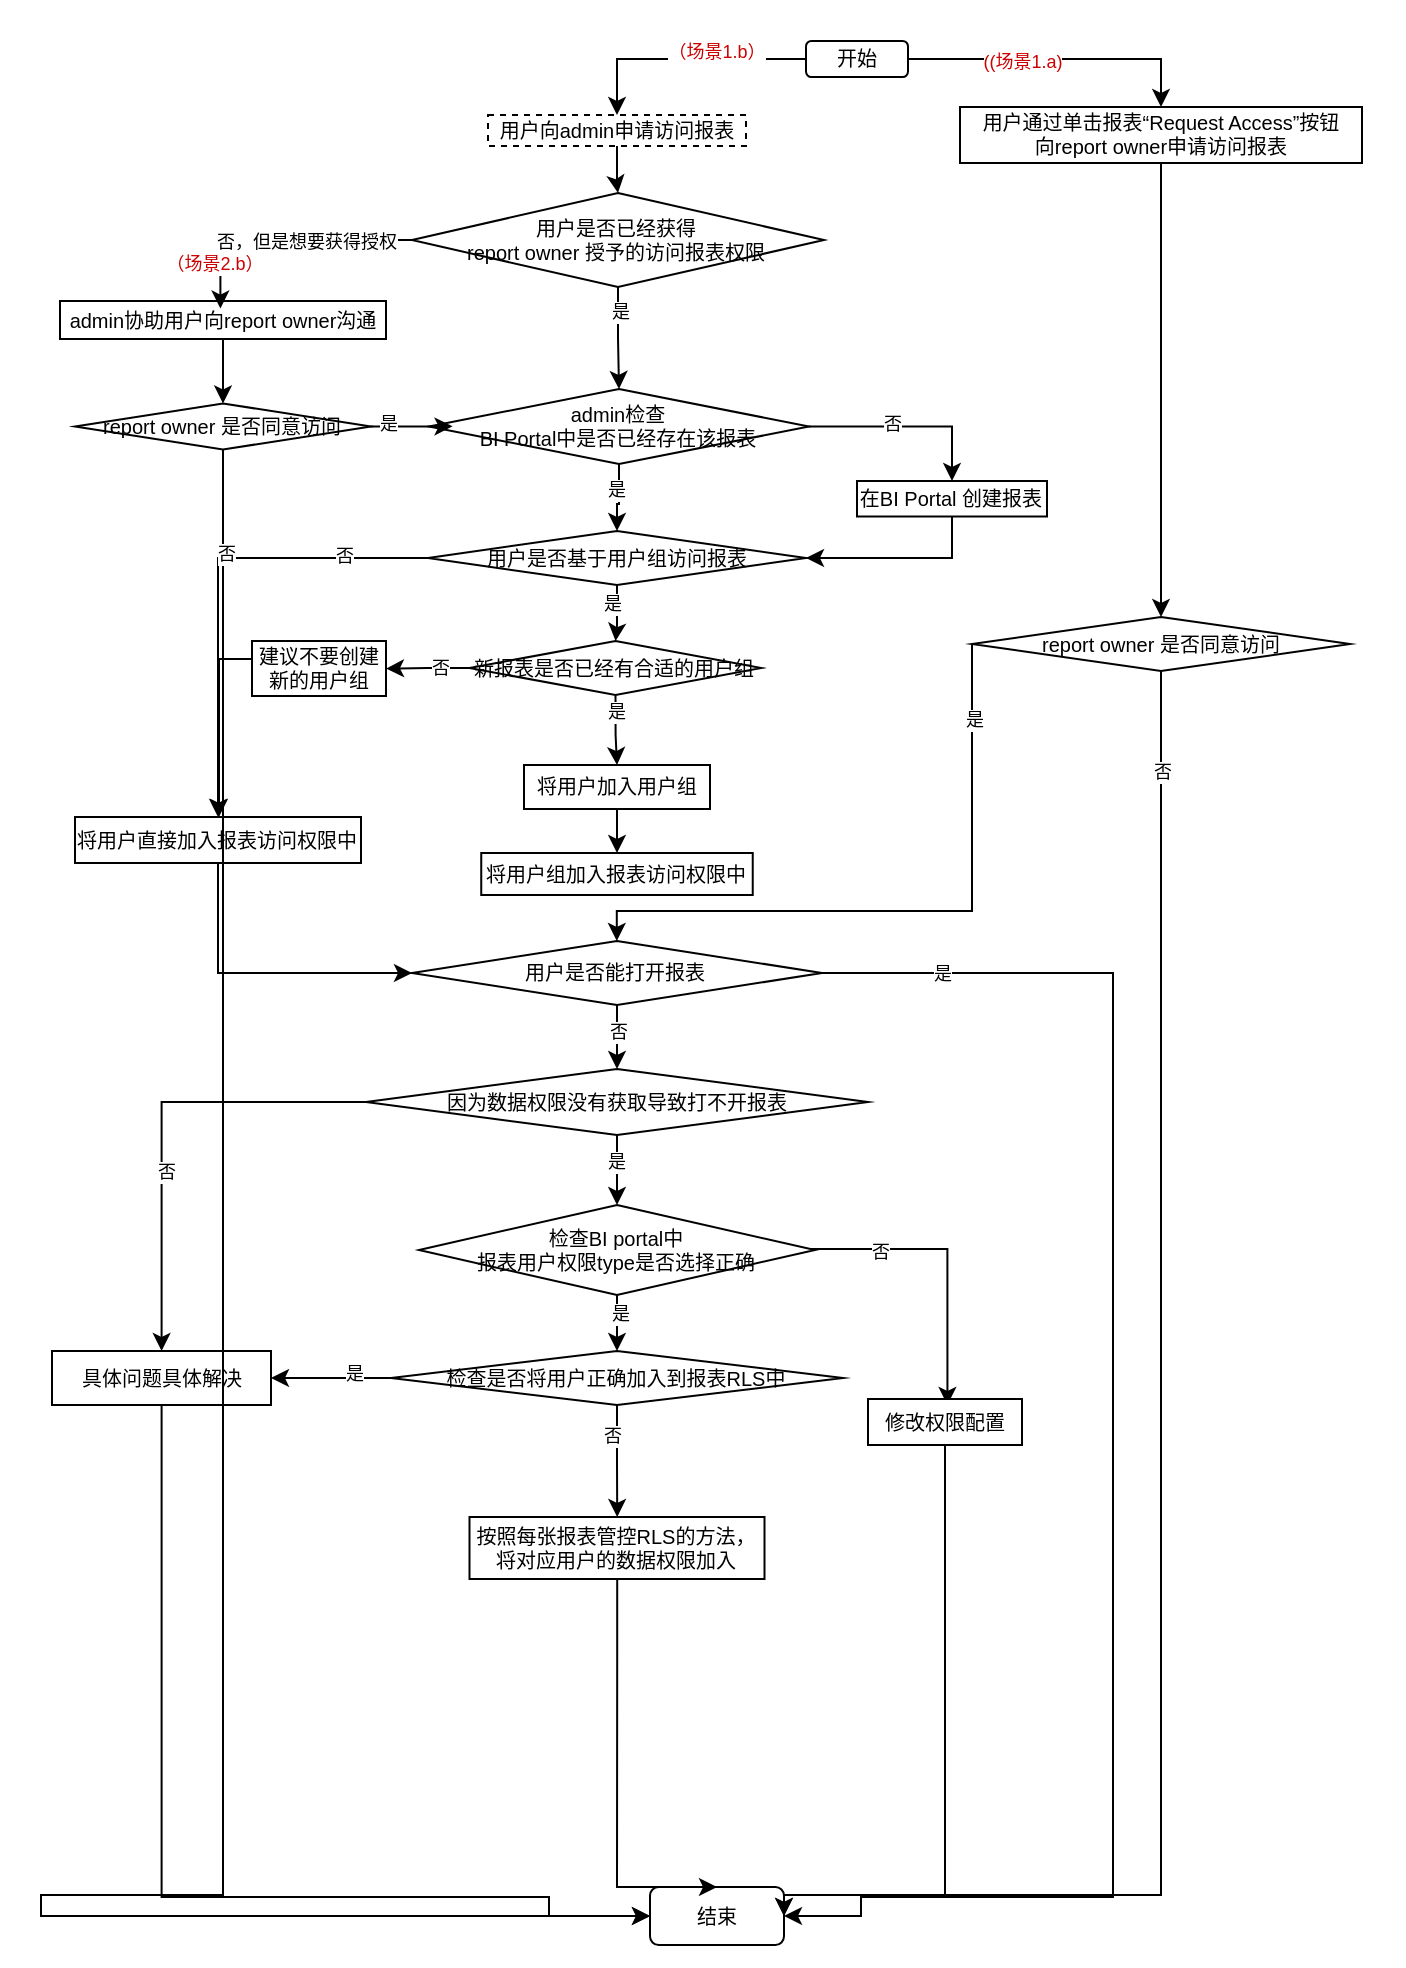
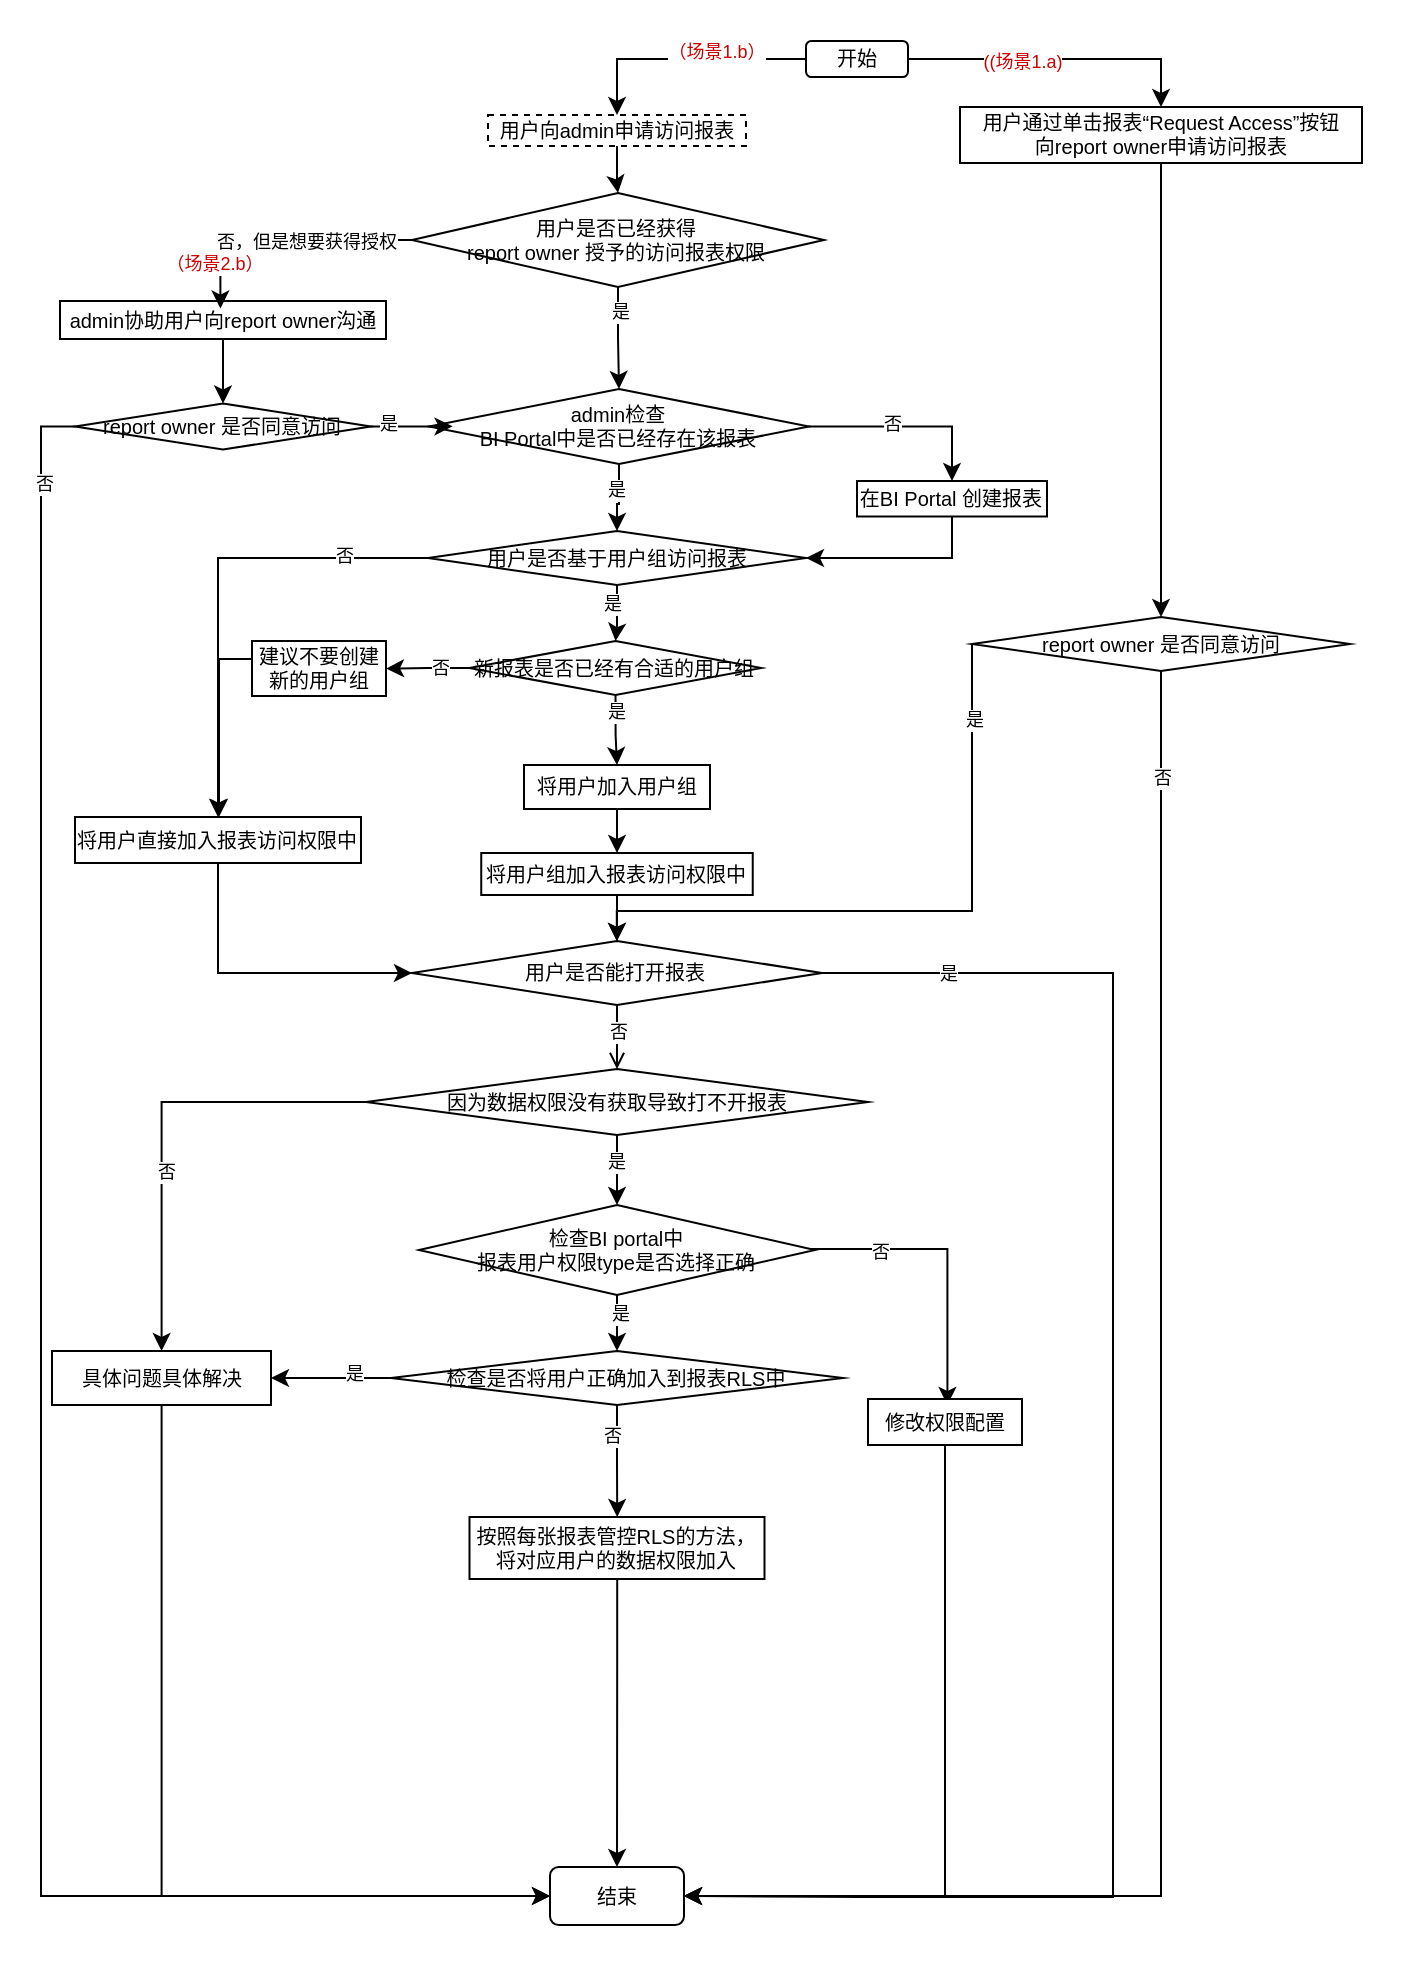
edge "将用户组加入报表访问权限中" -> "用户是否能打开报表": added
edge "用户是否能打开报表" -> "因为数据权限没有获取导致打不开报表": arrowhead classic -> open
node "结束": moved (717, 1916) -> (617, 1896)
